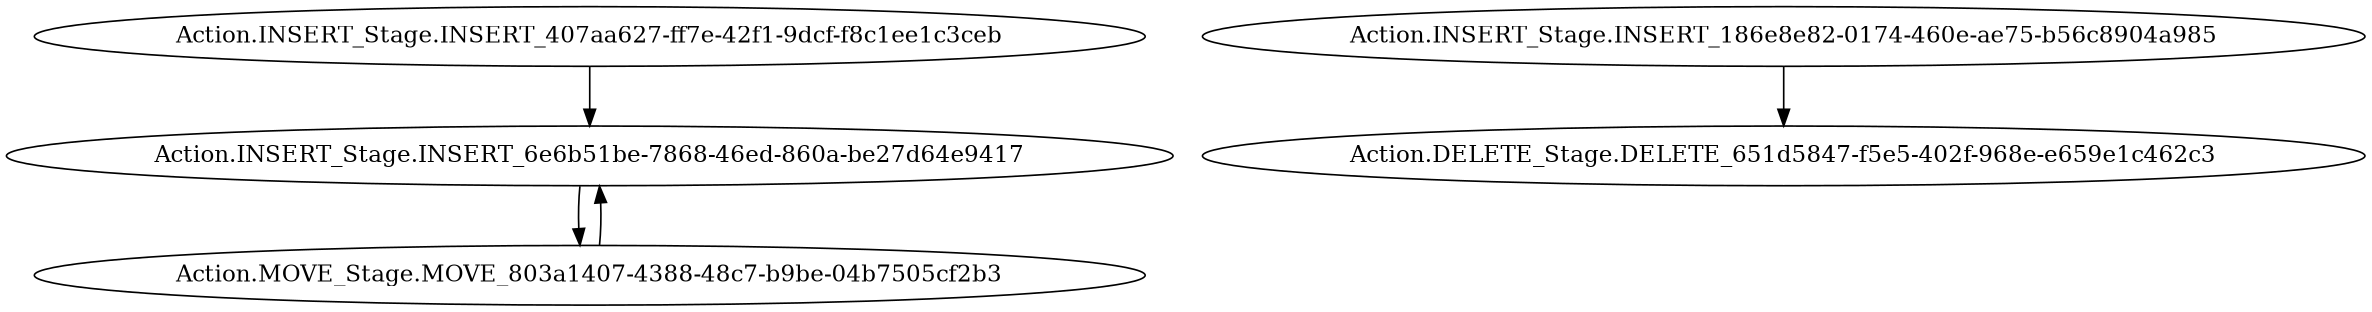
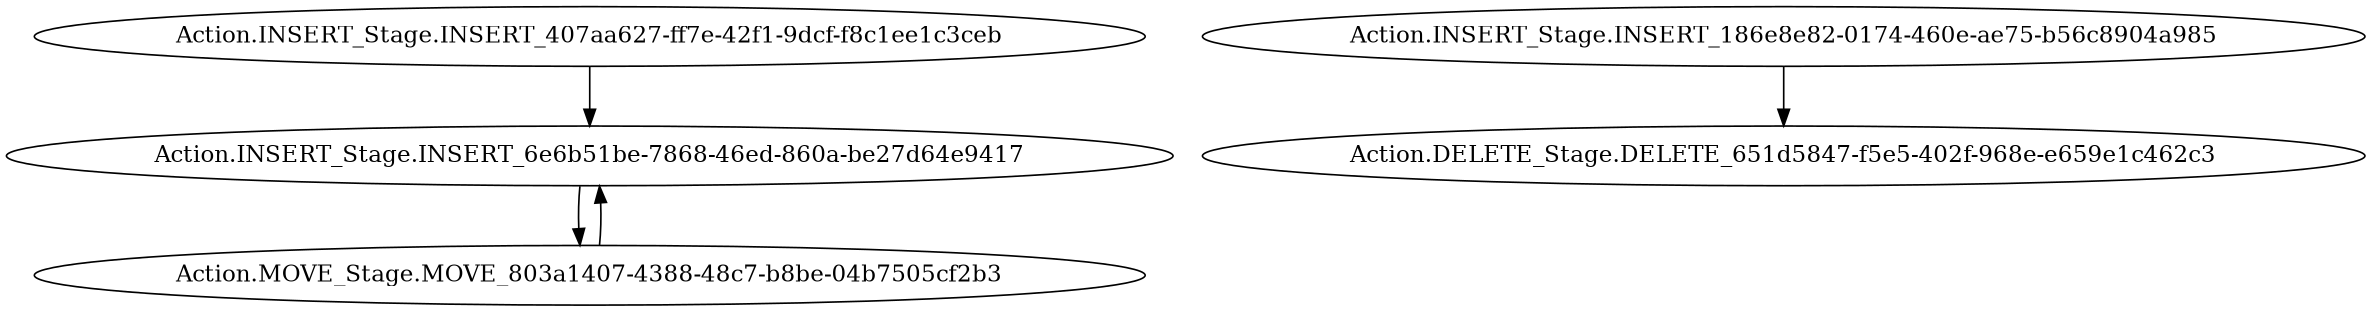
node "Action.MOVE_Stage.MOVE_803a1407-4388-48c7-b9be-04b7505cf2b3": label "Action.MOVE_Stage.MOVE_803a1407-4388-48c7-b9be-04b7505cf2b3" -> "Action.MOVE_Stage.MOVE_803a1407-4388-48c7-b8be-04b7505cf2b3"
